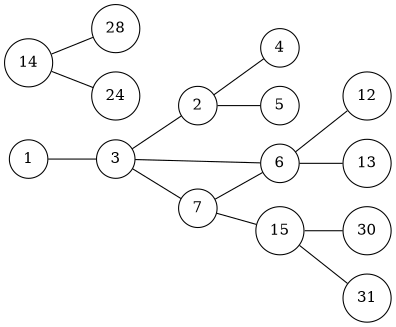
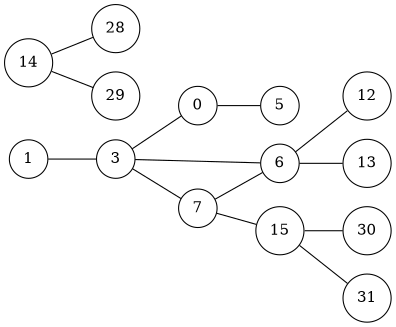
node "4": removed
node "24": label "24" -> "29"
node "2": label "2" -> "0"
